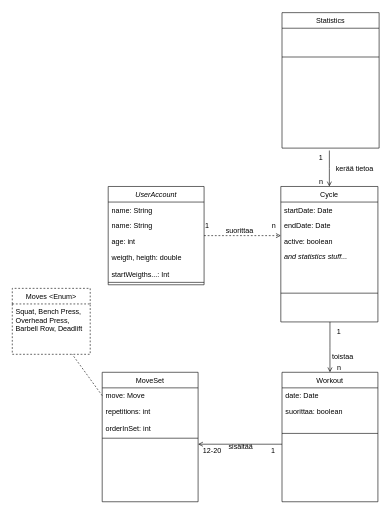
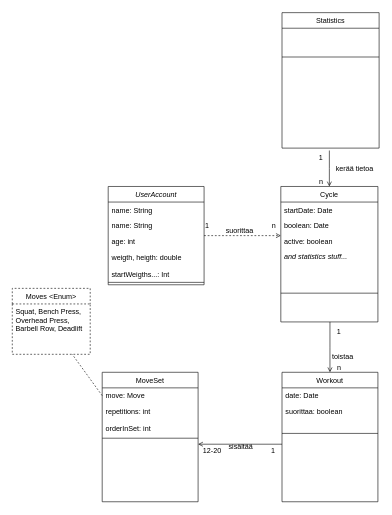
node "endDate: Date": label "endDate: Date" -> "boolean: Date"
